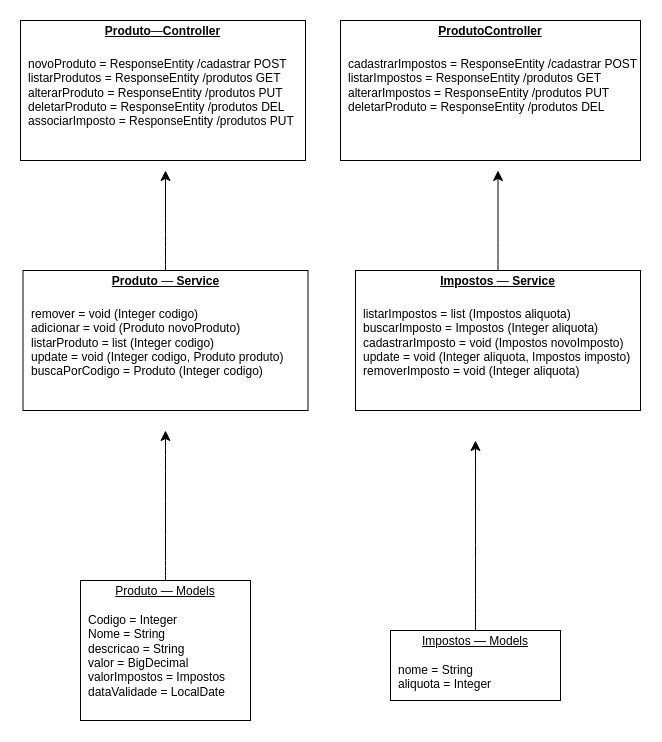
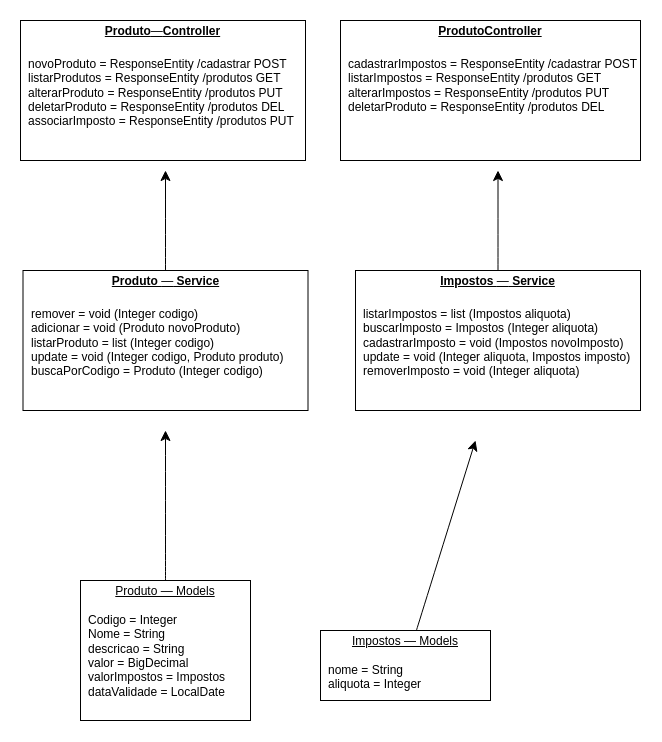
node "Impostos — Models nome = String aliquota = Integer": moved (476, 666) -> (406, 666)
